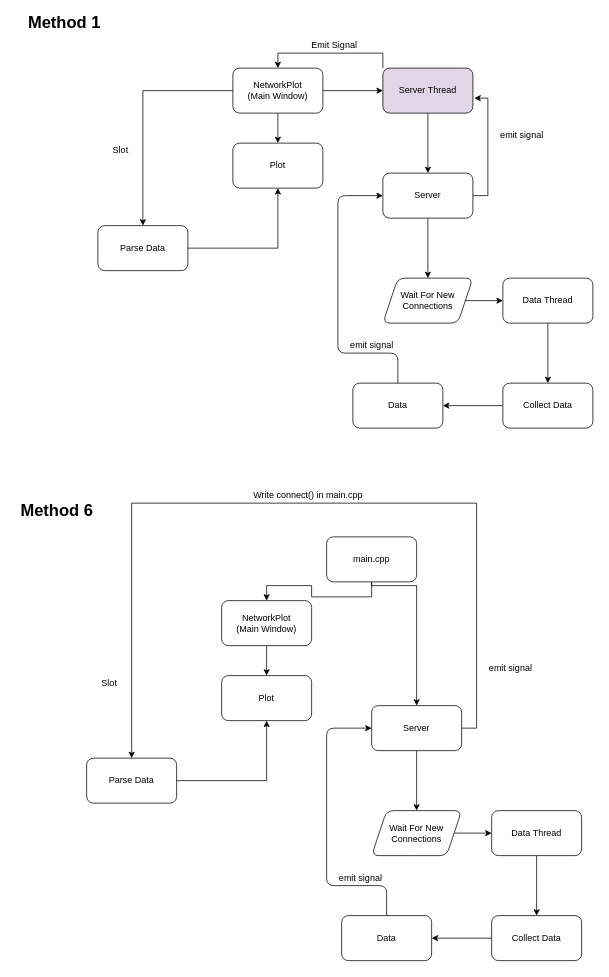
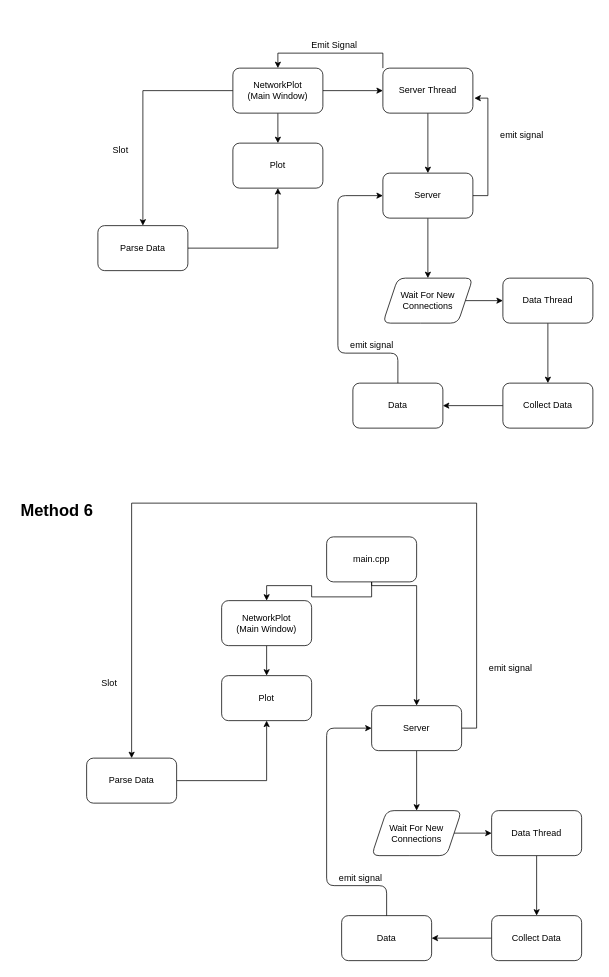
node "Method 1": removed
node "Server Thread": fillcolor #e1d5e7 -> #ffffff
node "Write connect() in main.cpp": removed
